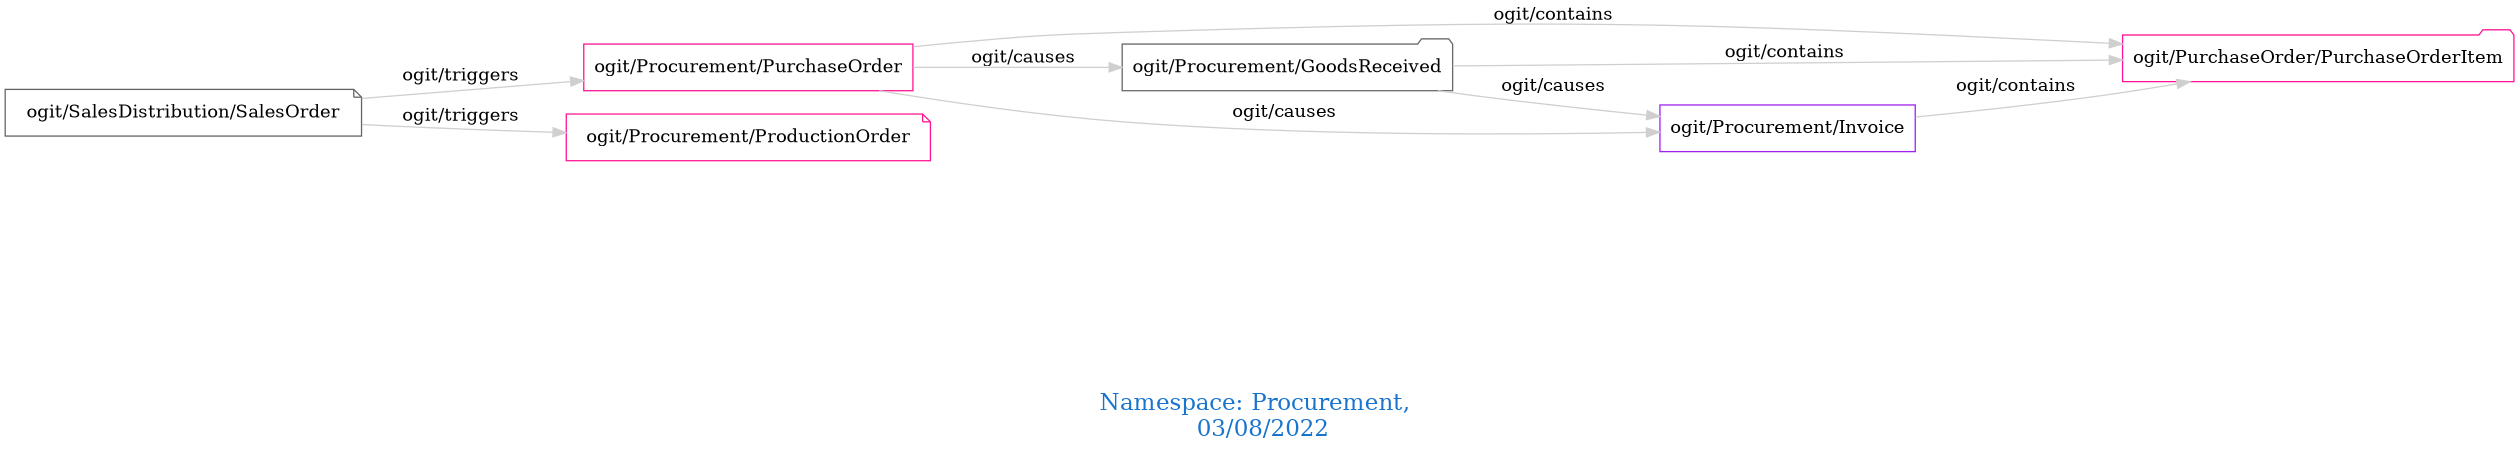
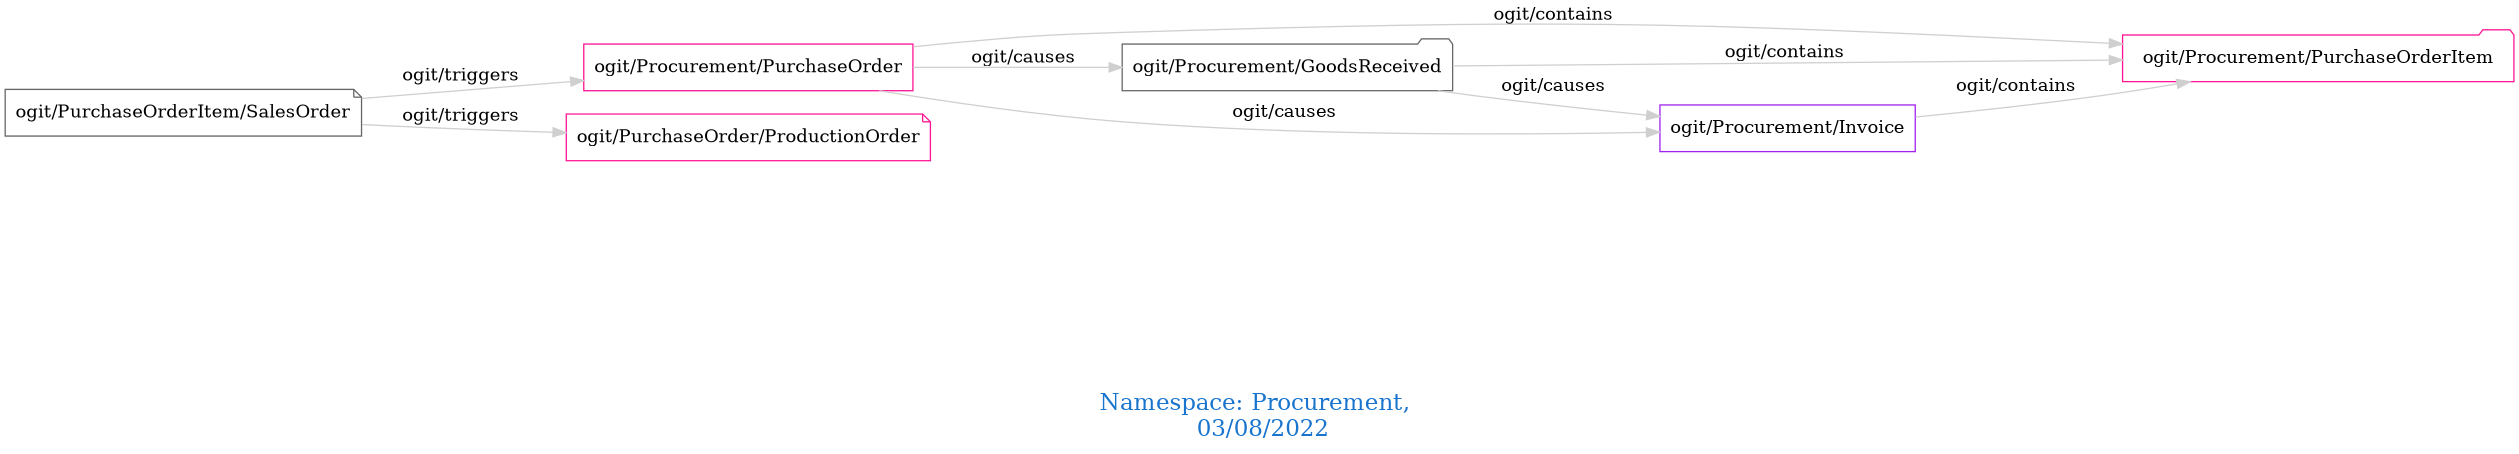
node "ogit/PurchaseOrder/PurchaseOrderItem": label "ogit/PurchaseOrder/PurchaseOrderItem" -> "ogit/Procurement/PurchaseOrderItem"
node "ogit/SalesDistribution/SalesOrder": label "ogit/SalesDistribution/SalesOrder" -> "ogit/PurchaseOrderItem/SalesOrder"
node "ogit/Procurement/ProductionOrder": label "ogit/Procurement/ProductionOrder" -> "ogit/PurchaseOrder/ProductionOrder"
